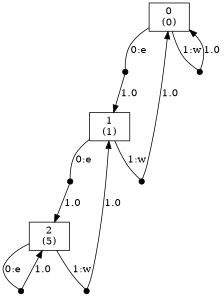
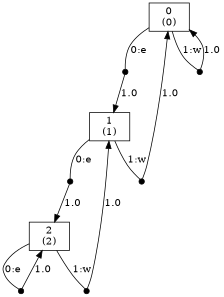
node "2 (5)": label "2 (5)" -> "2 (2)"
